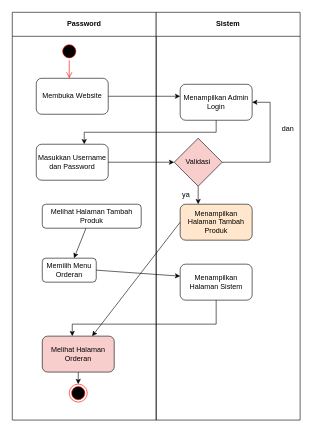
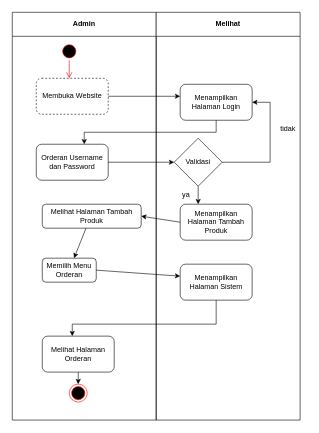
node "Password": label "Password" -> "Admin"
node "Sistem": label "Sistem" -> "Melihat"
node "Membuka Website": style solid -> dashed
node "Menampilkan Admin Login": label "Menampilkan Admin Login" -> "Menampilkan Halaman Login"
node "dan": label "dan" -> "tidak"
node "Masukkan Username dan Password": label "Masukkan Username dan Password" -> "Orderan Username dan Password"
node "Validasi": fillcolor #f8cecc -> #ffffff
node "Menampilkan Halaman Tambah Produk": fillcolor #ffe6cc -> #ffffff
edge "Menampilkan Halaman Tambah Produk" -> "Melihat Halaman Orderan": now "Menampilkan Halaman Tambah Produk" -> "Melihat Halaman Tambah Produk"
node "Melihat Halaman Orderan": fillcolor #f8cecc -> #ffffff
